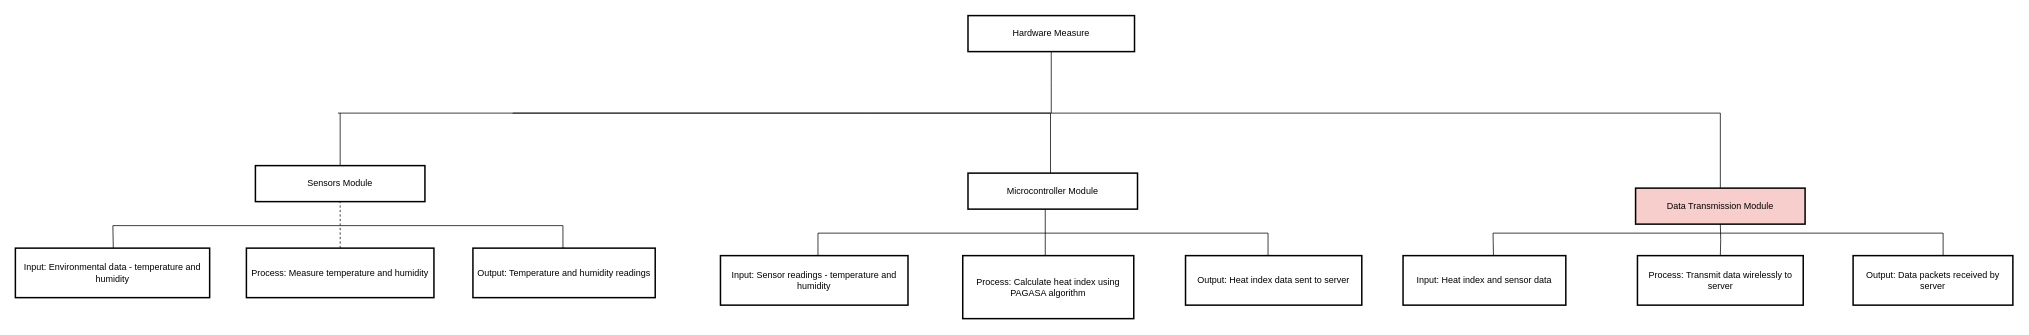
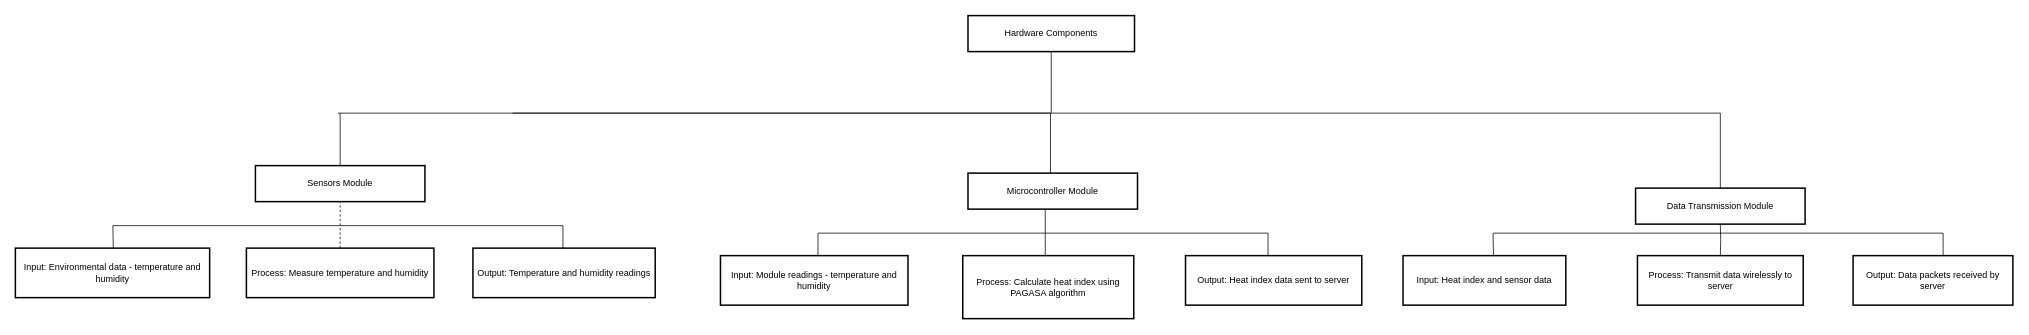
node "Hardware Measure": label "Hardware Measure" -> "Hardware Components"
node "Data Transmission Module": fillcolor #f8cecc -> #ffffff
node "Input: Sensor readings - temperature and humidity": label "Input: Sensor readings - temperature and humidity" -> "Input: Module readings - temperature and humidity"
